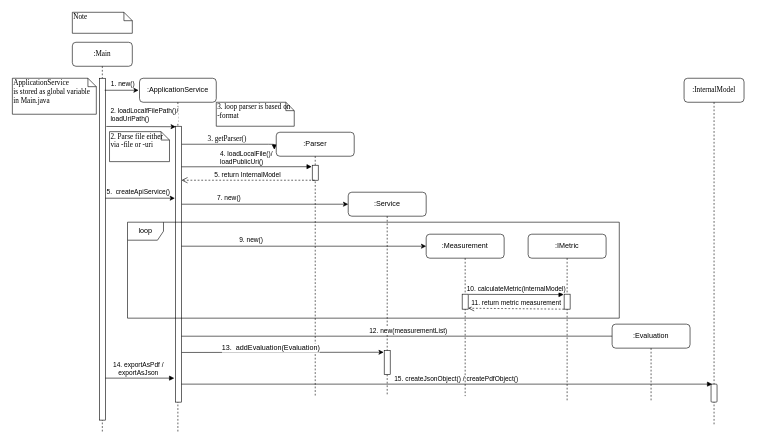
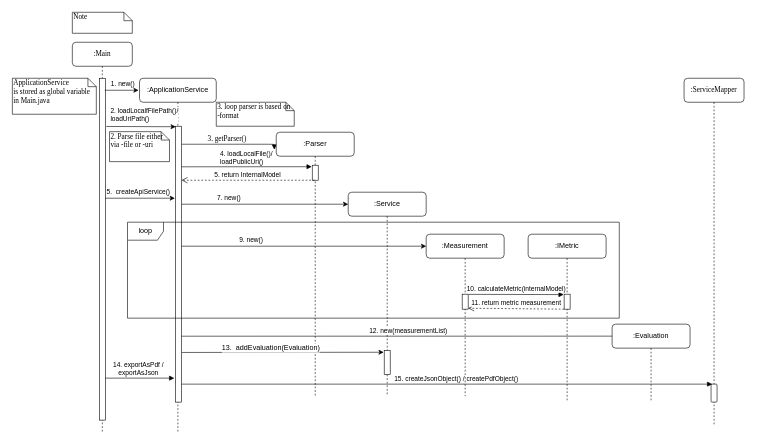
node ":InternalModel": label ":InternalModel" -> ":ServiceMapper"
